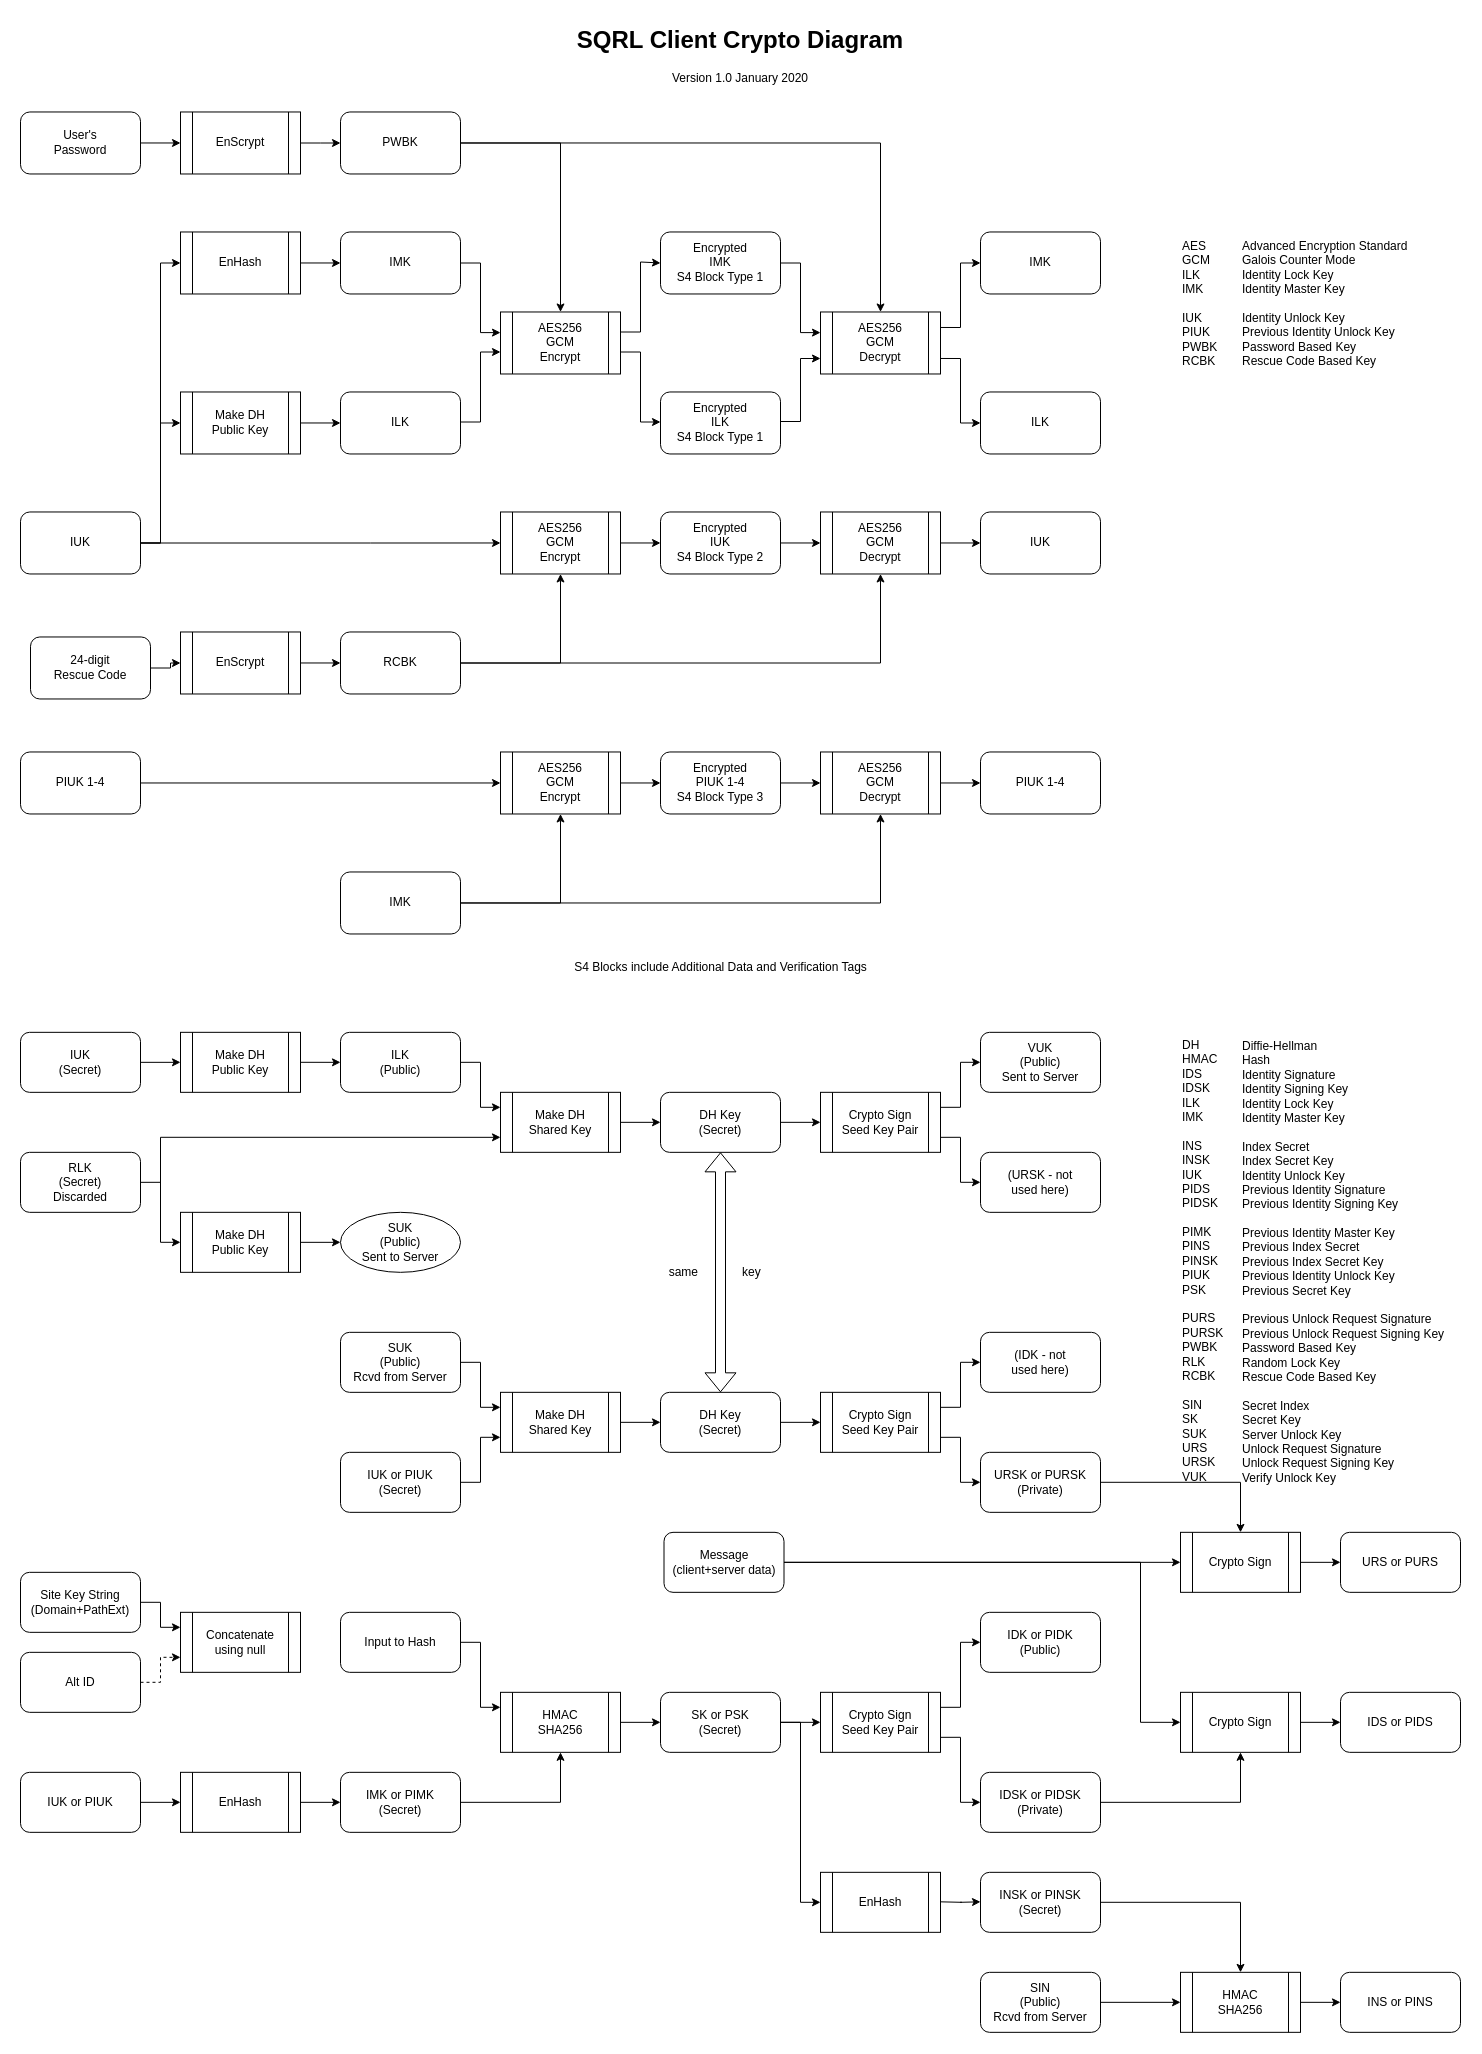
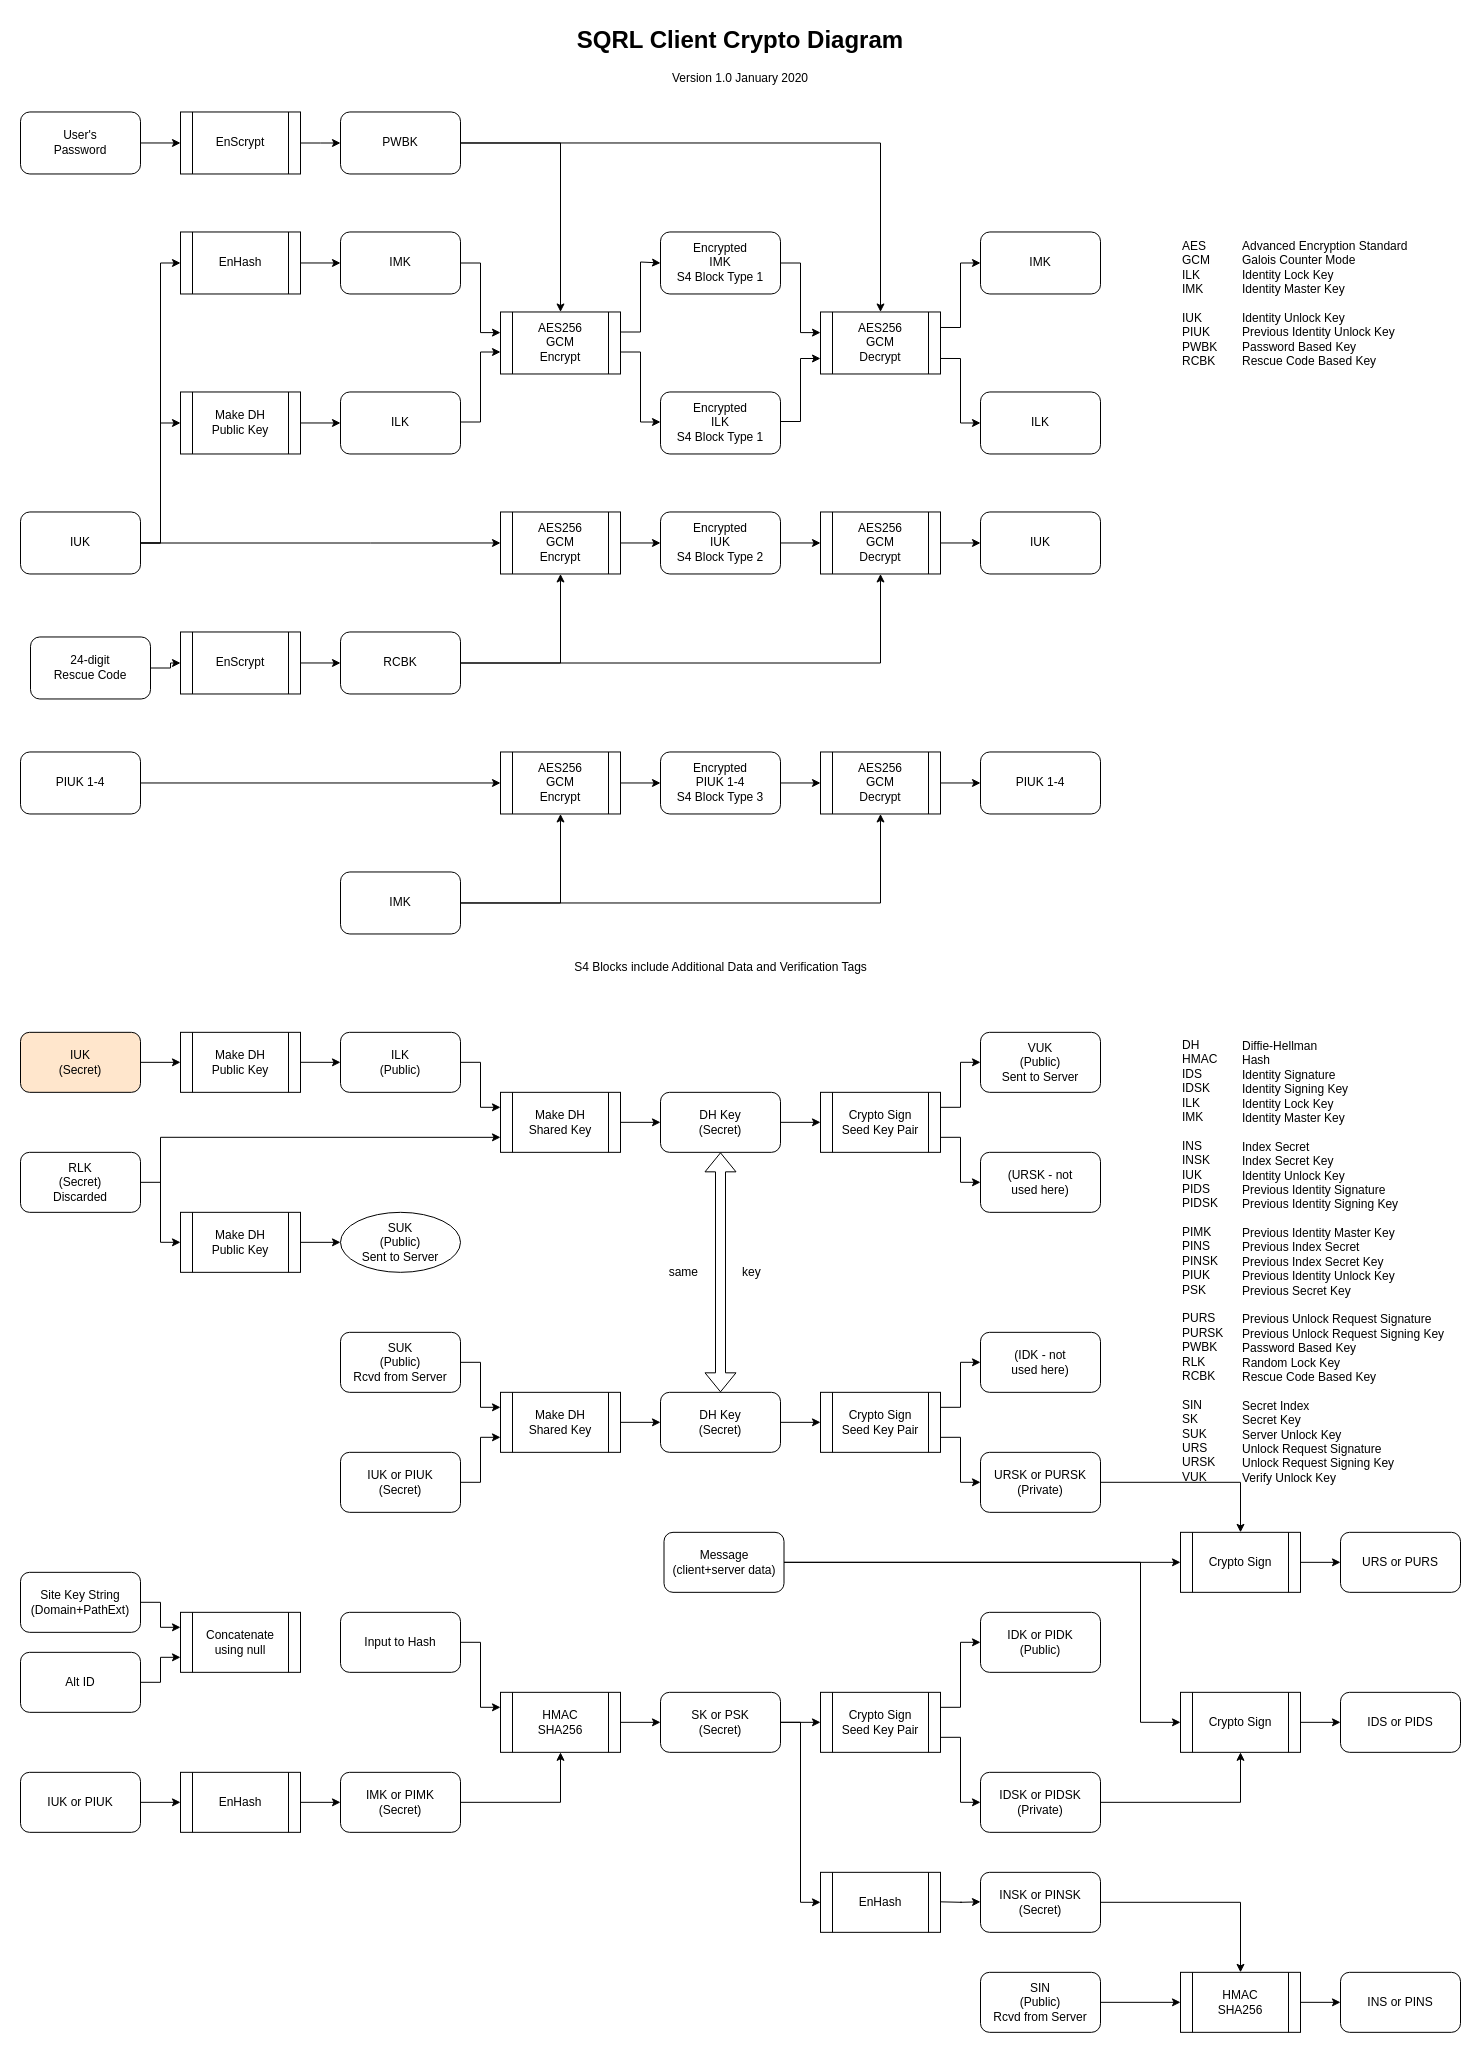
node "IUK (Secret)": fillcolor #ffffff -> #ffe6cc
edge "Alt ID" -> "Concatenate using null": style dashed -> solid
